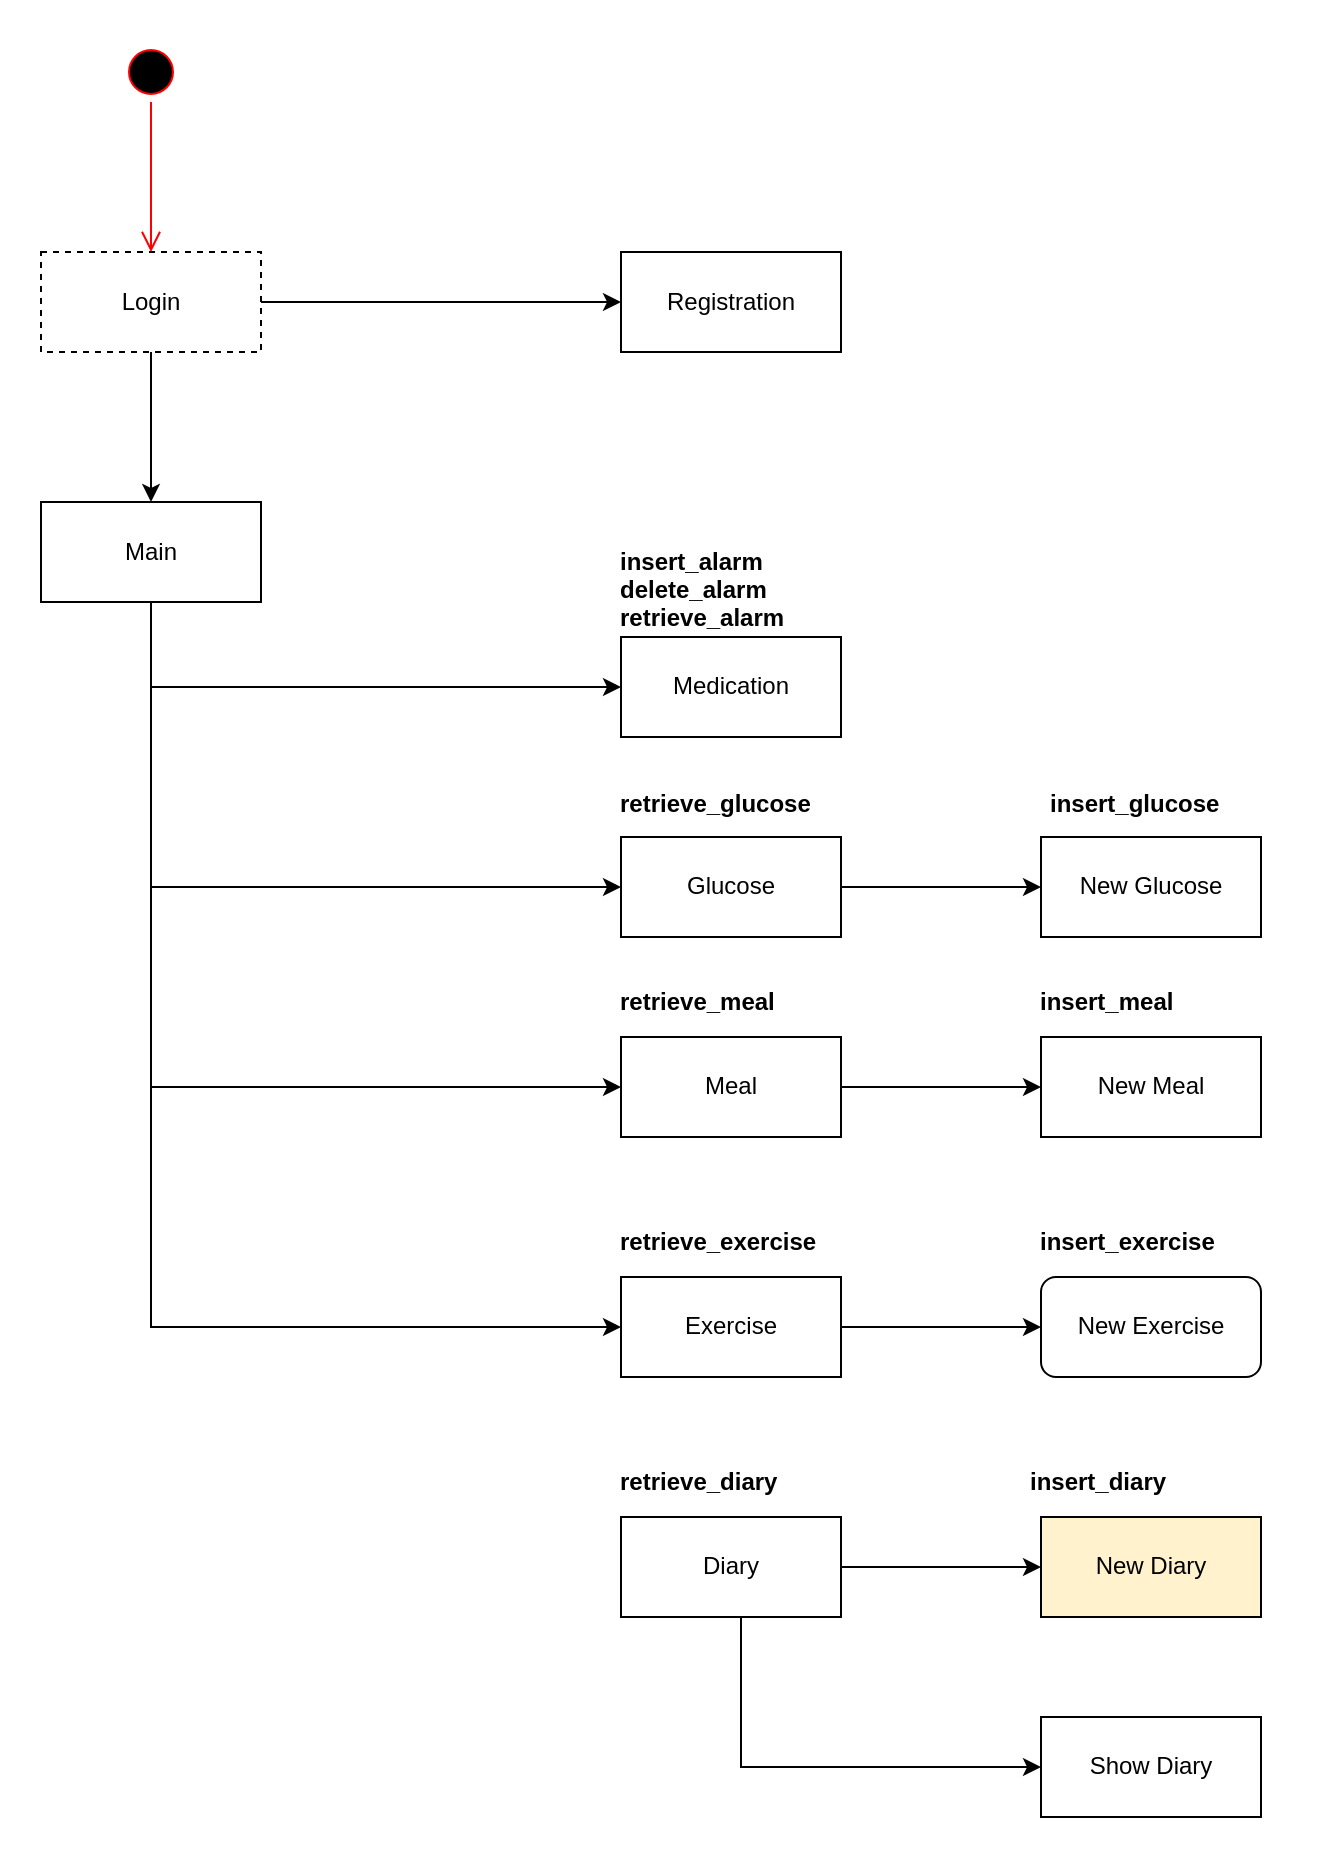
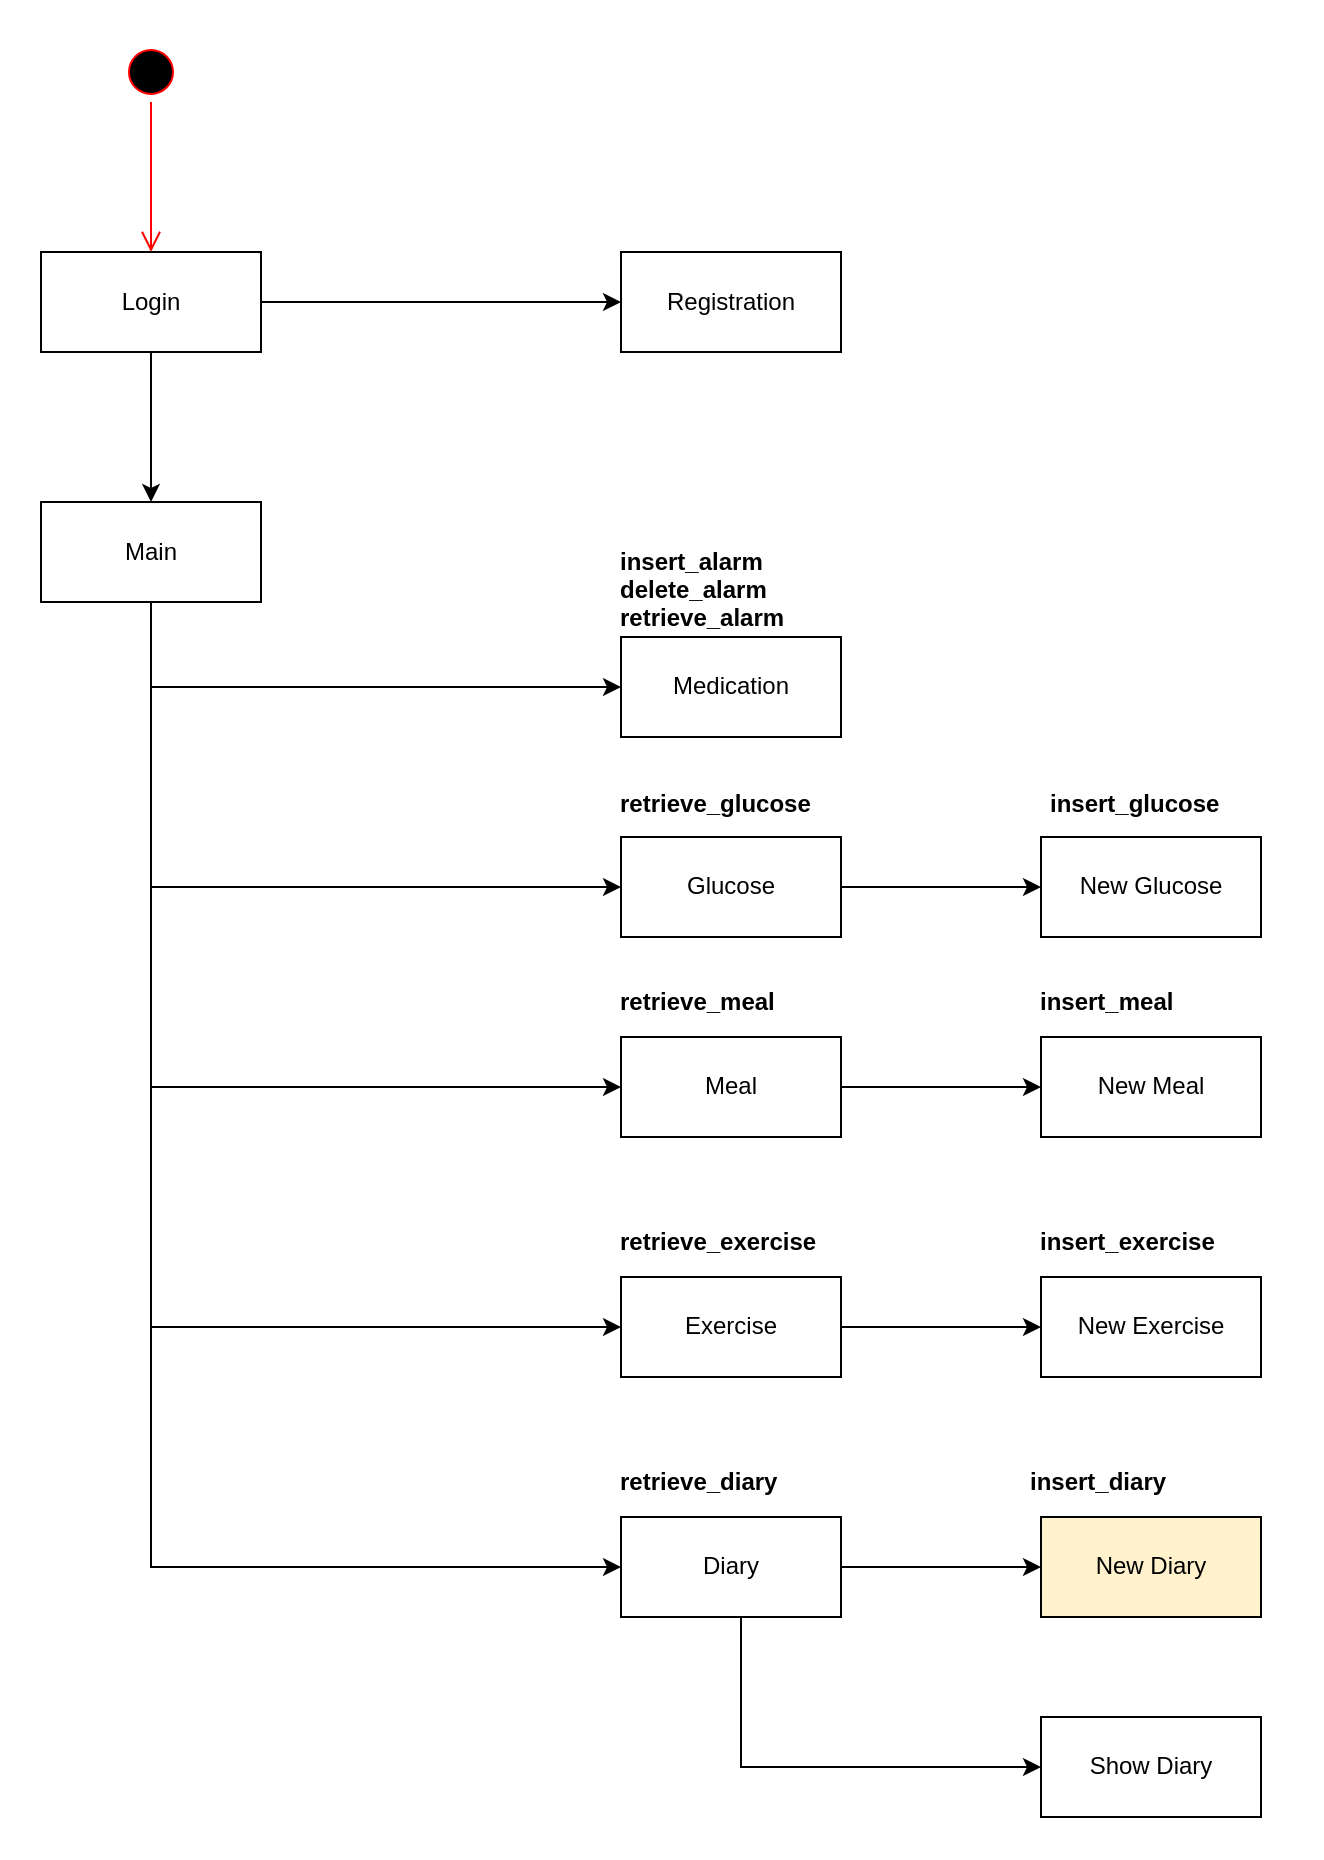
node "Login": style dashed -> solid
node "New Exercise": shape rounded rectangle -> rectangle
edge "Main" -> "Diary": added
